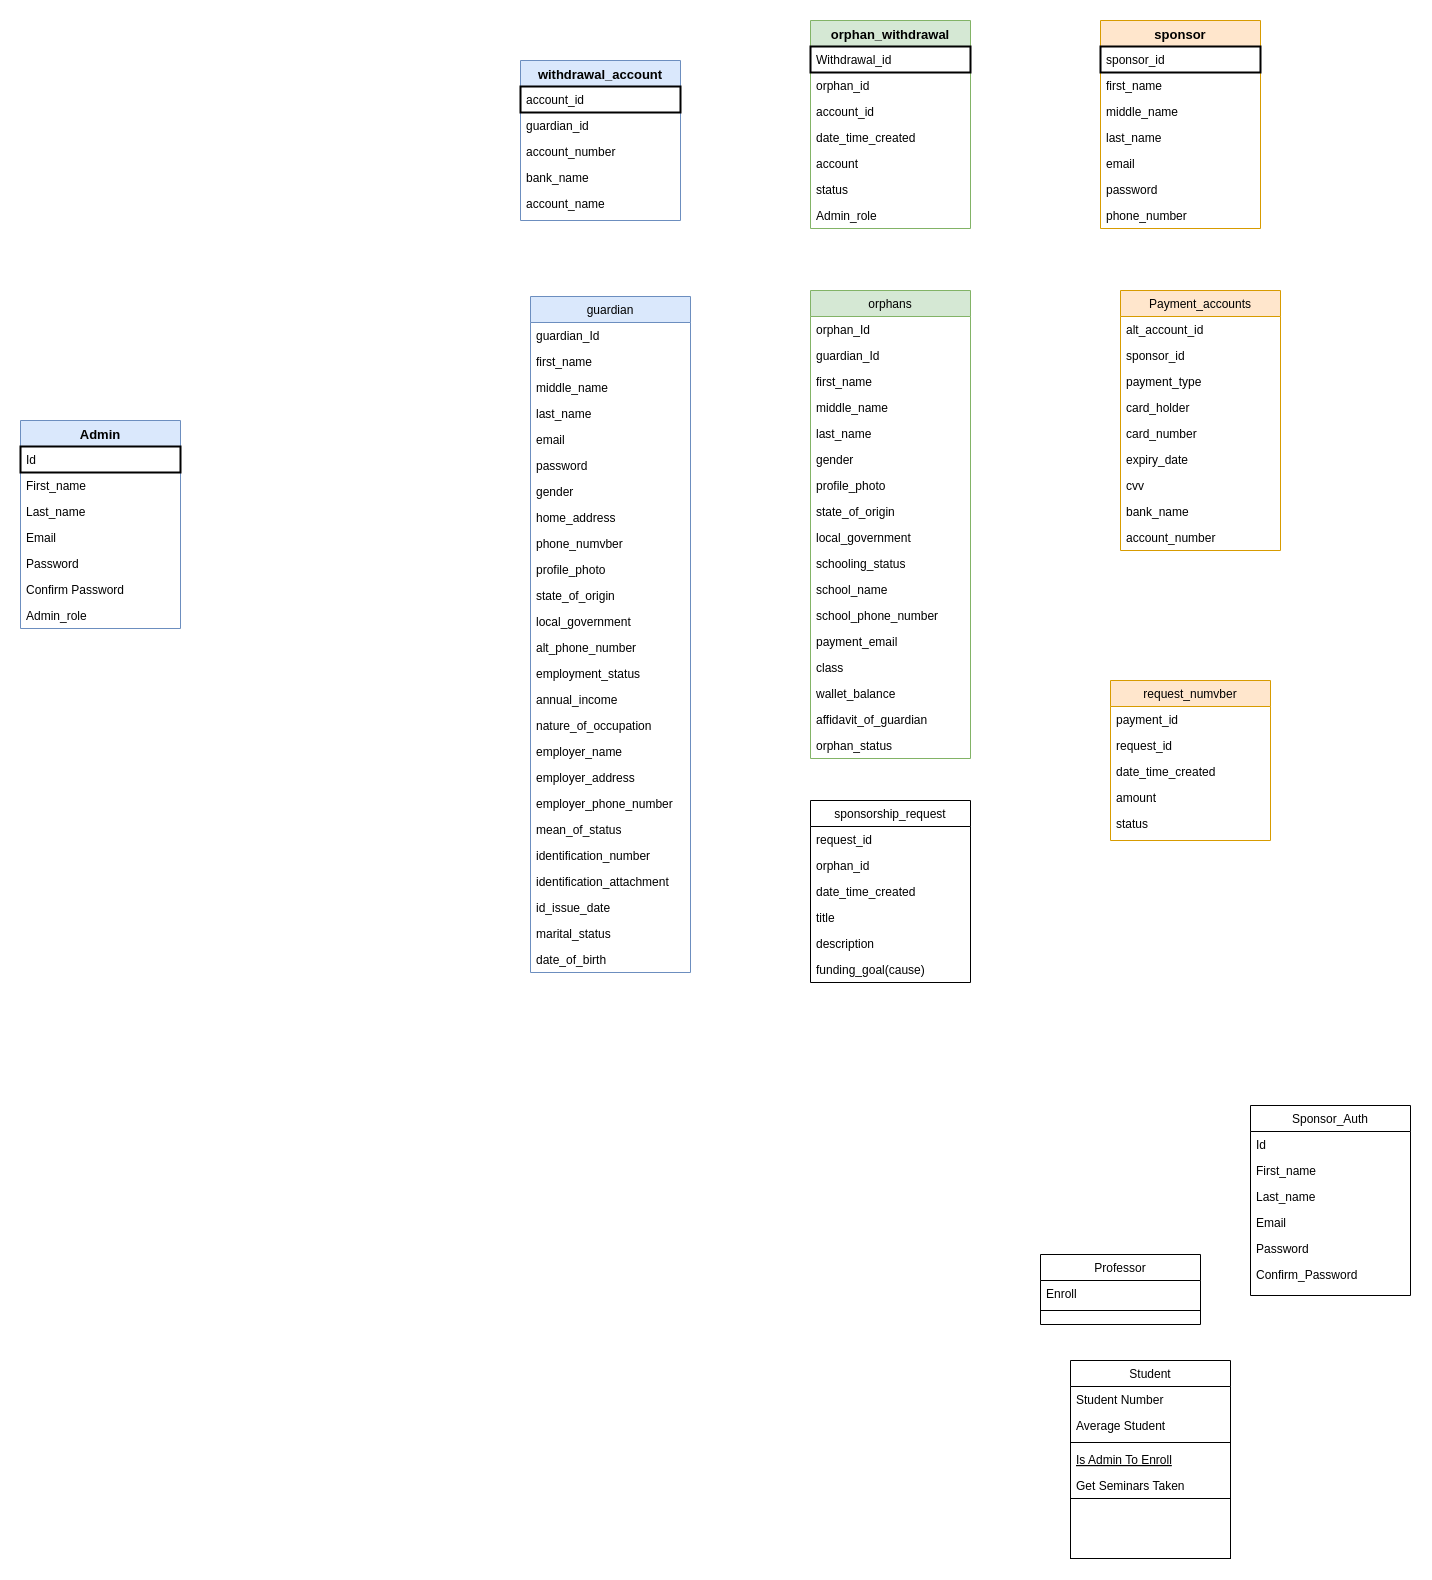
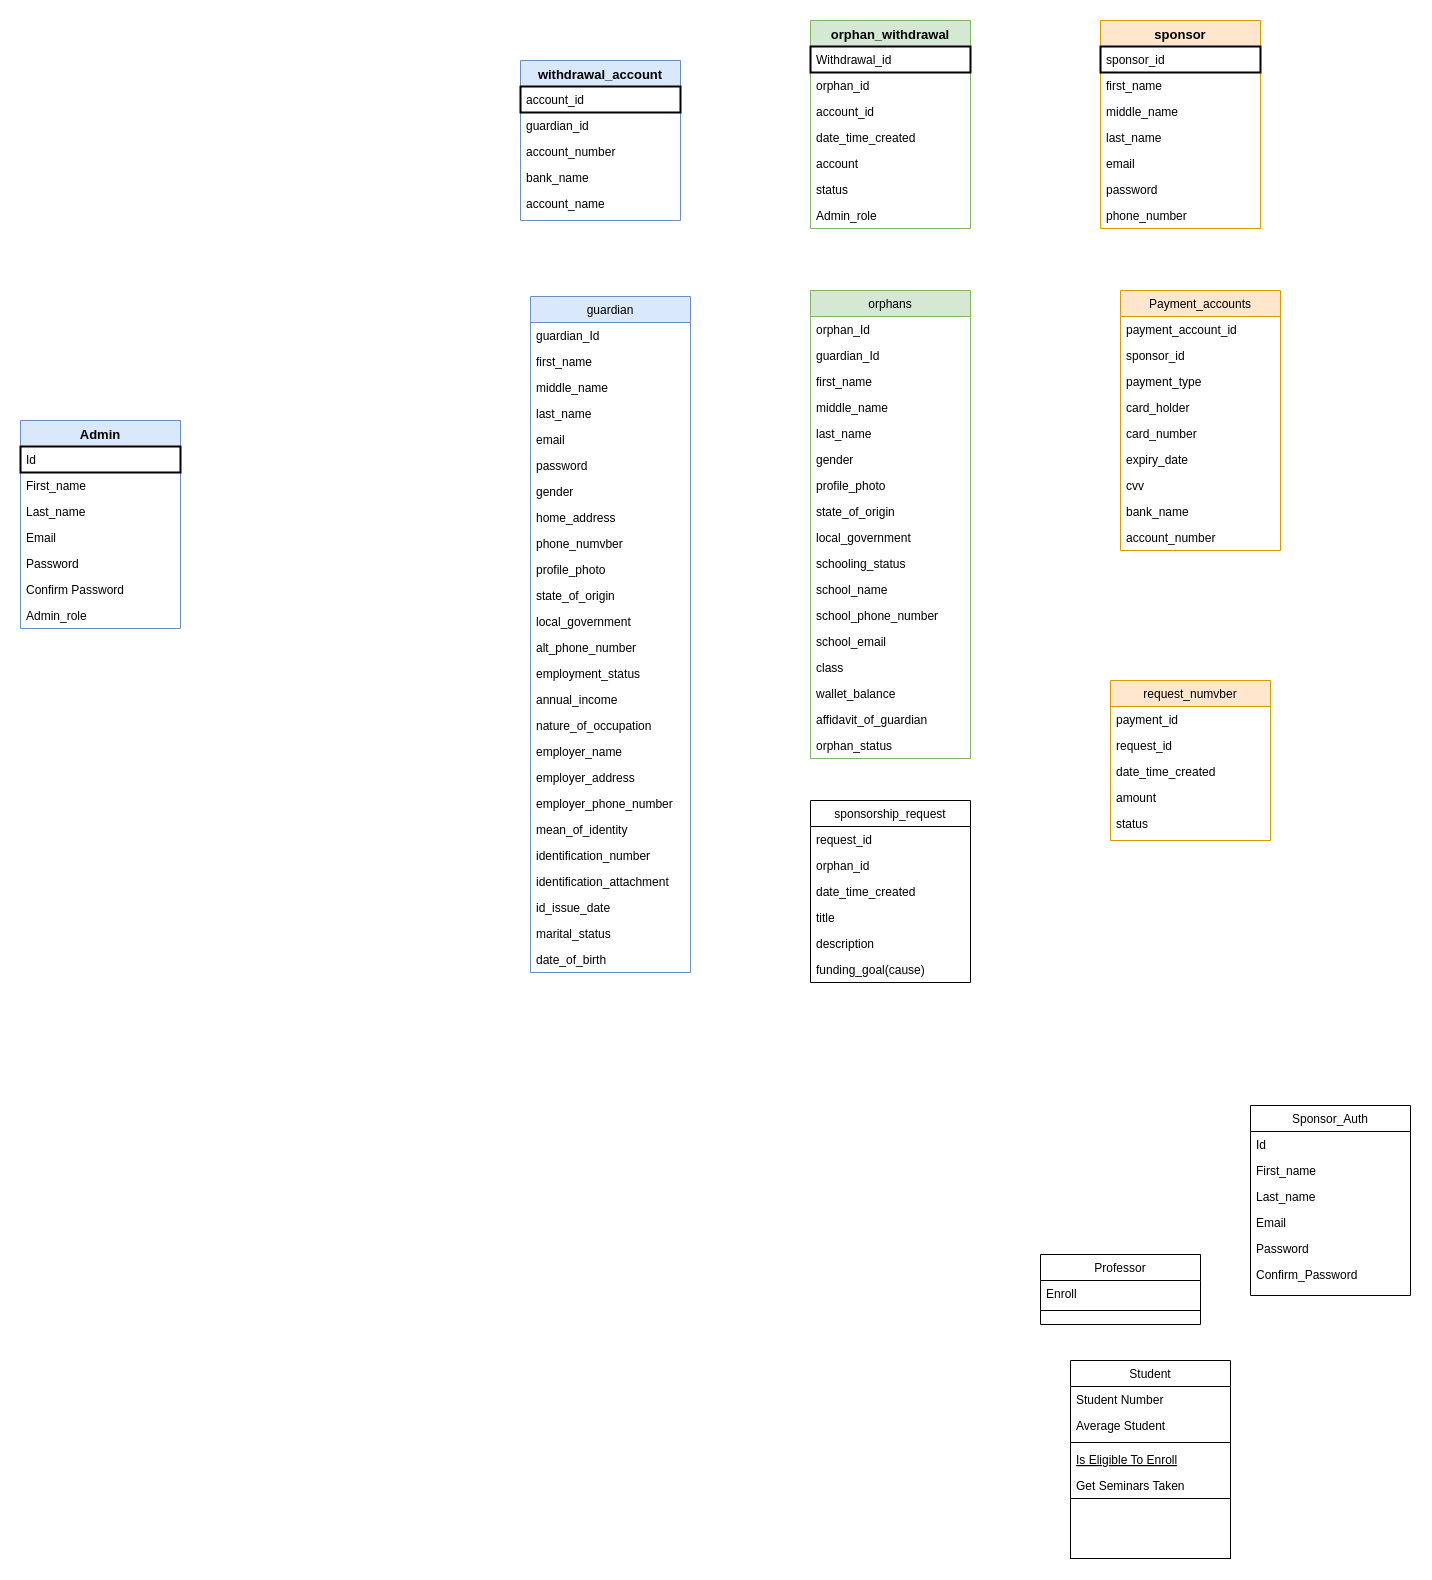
node "alt_account_id": label "alt_account_id" -> "payment_account_id"
node "payment_email": label "payment_email" -> "school_email"
node "mean_of_status": label "mean_of_status" -> "mean_of_identity"
node "Is Admin To Enroll": label "Is Admin To Enroll" -> "Is Eligible To Enroll"
